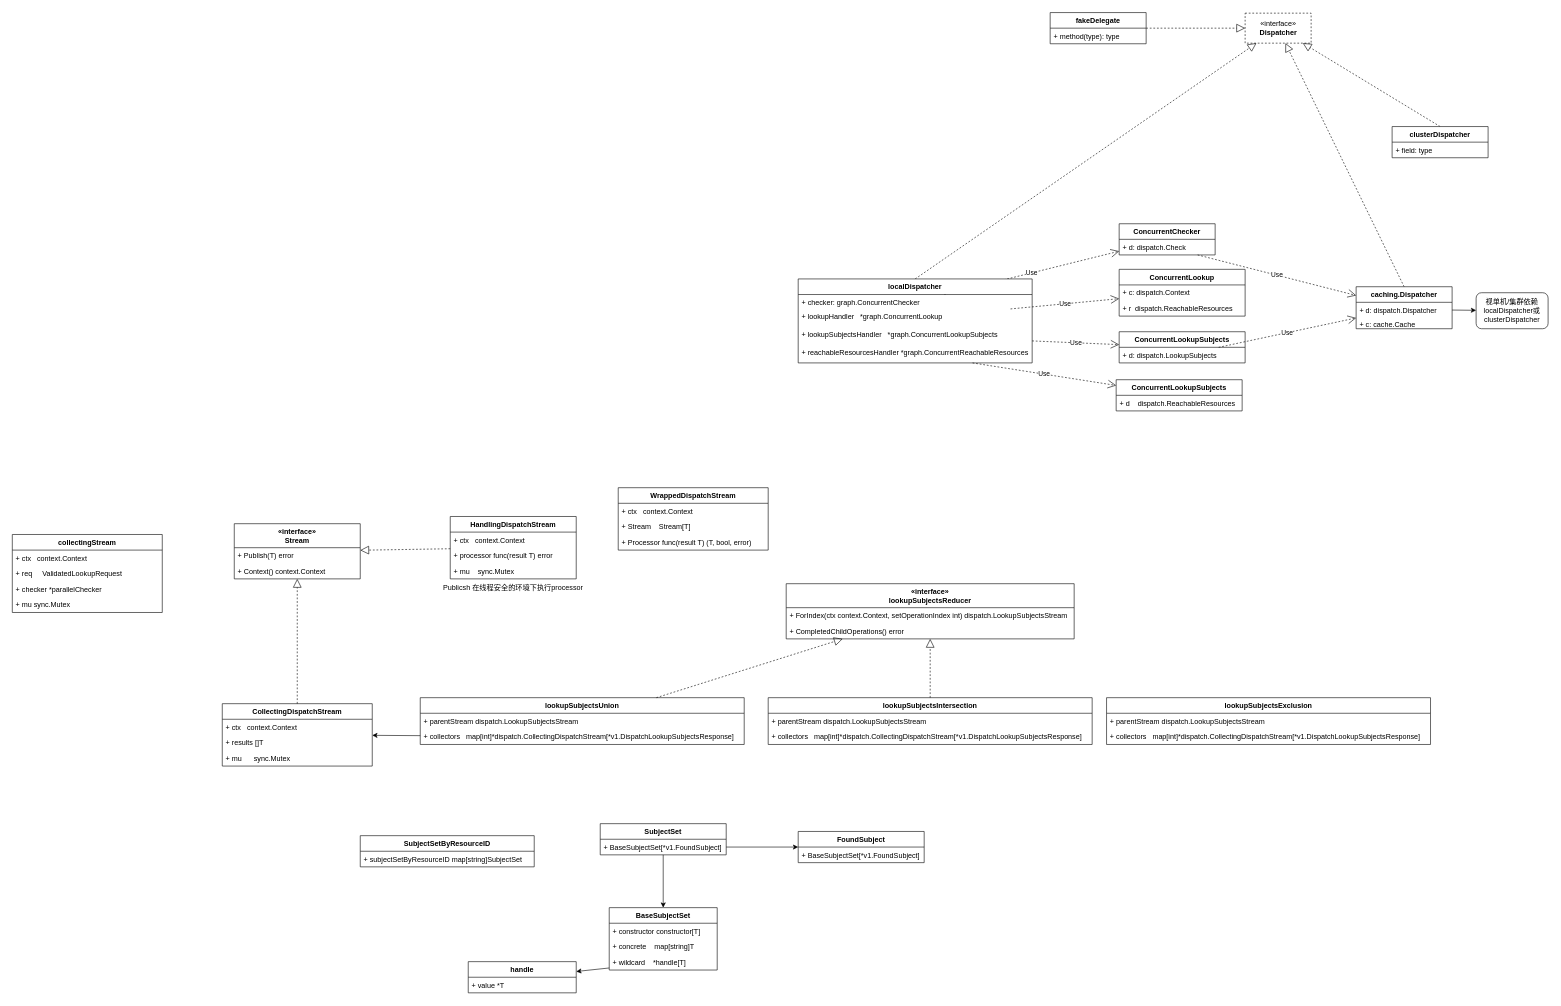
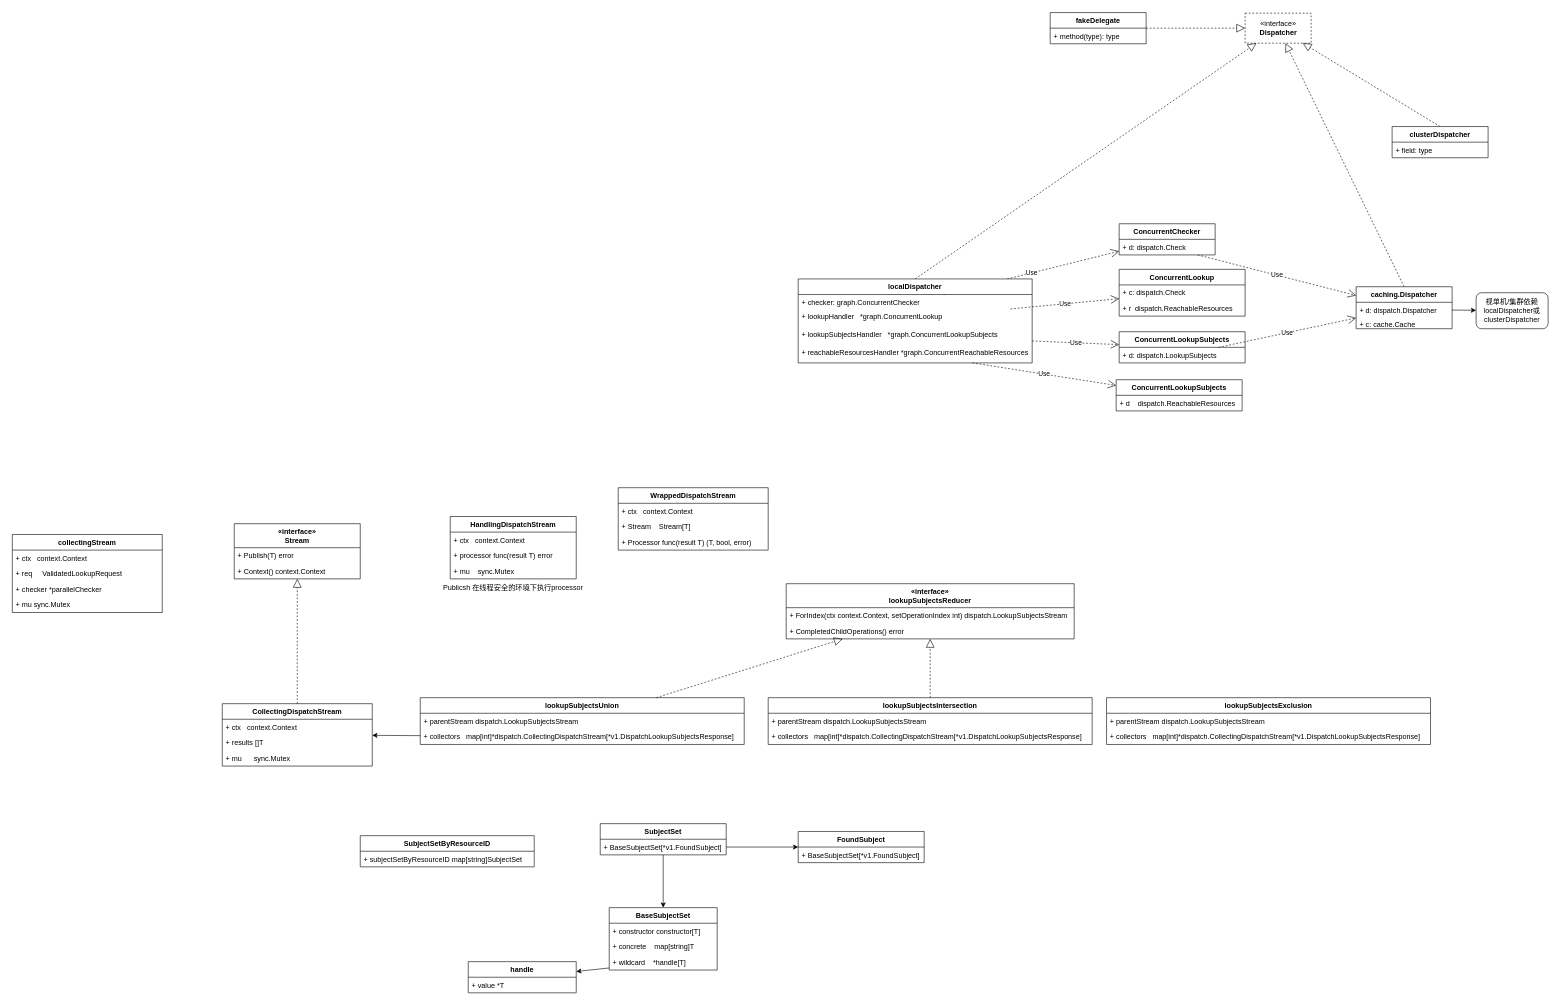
node "+ c: dispatch.Context": label "+ c: dispatch.Context" -> "+ c: dispatch.Check"
edge "HandlingDispatchStream" -> "«interface» Stream": removed
